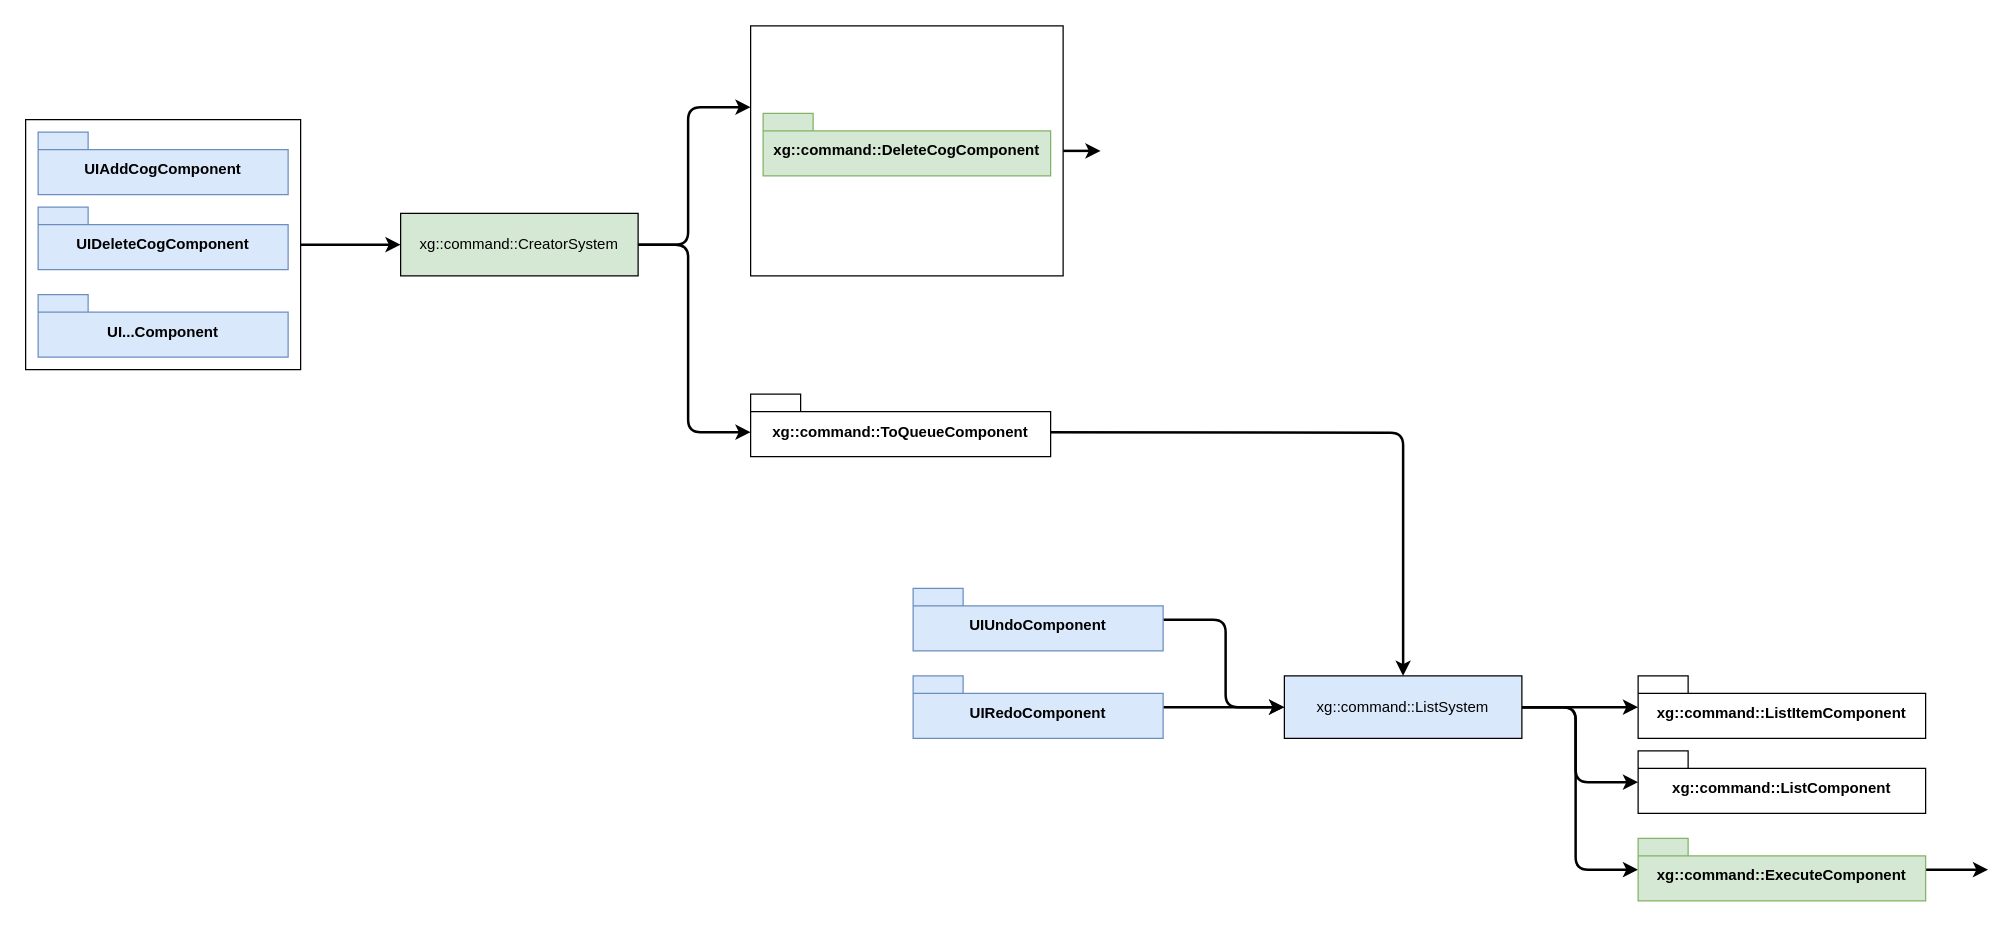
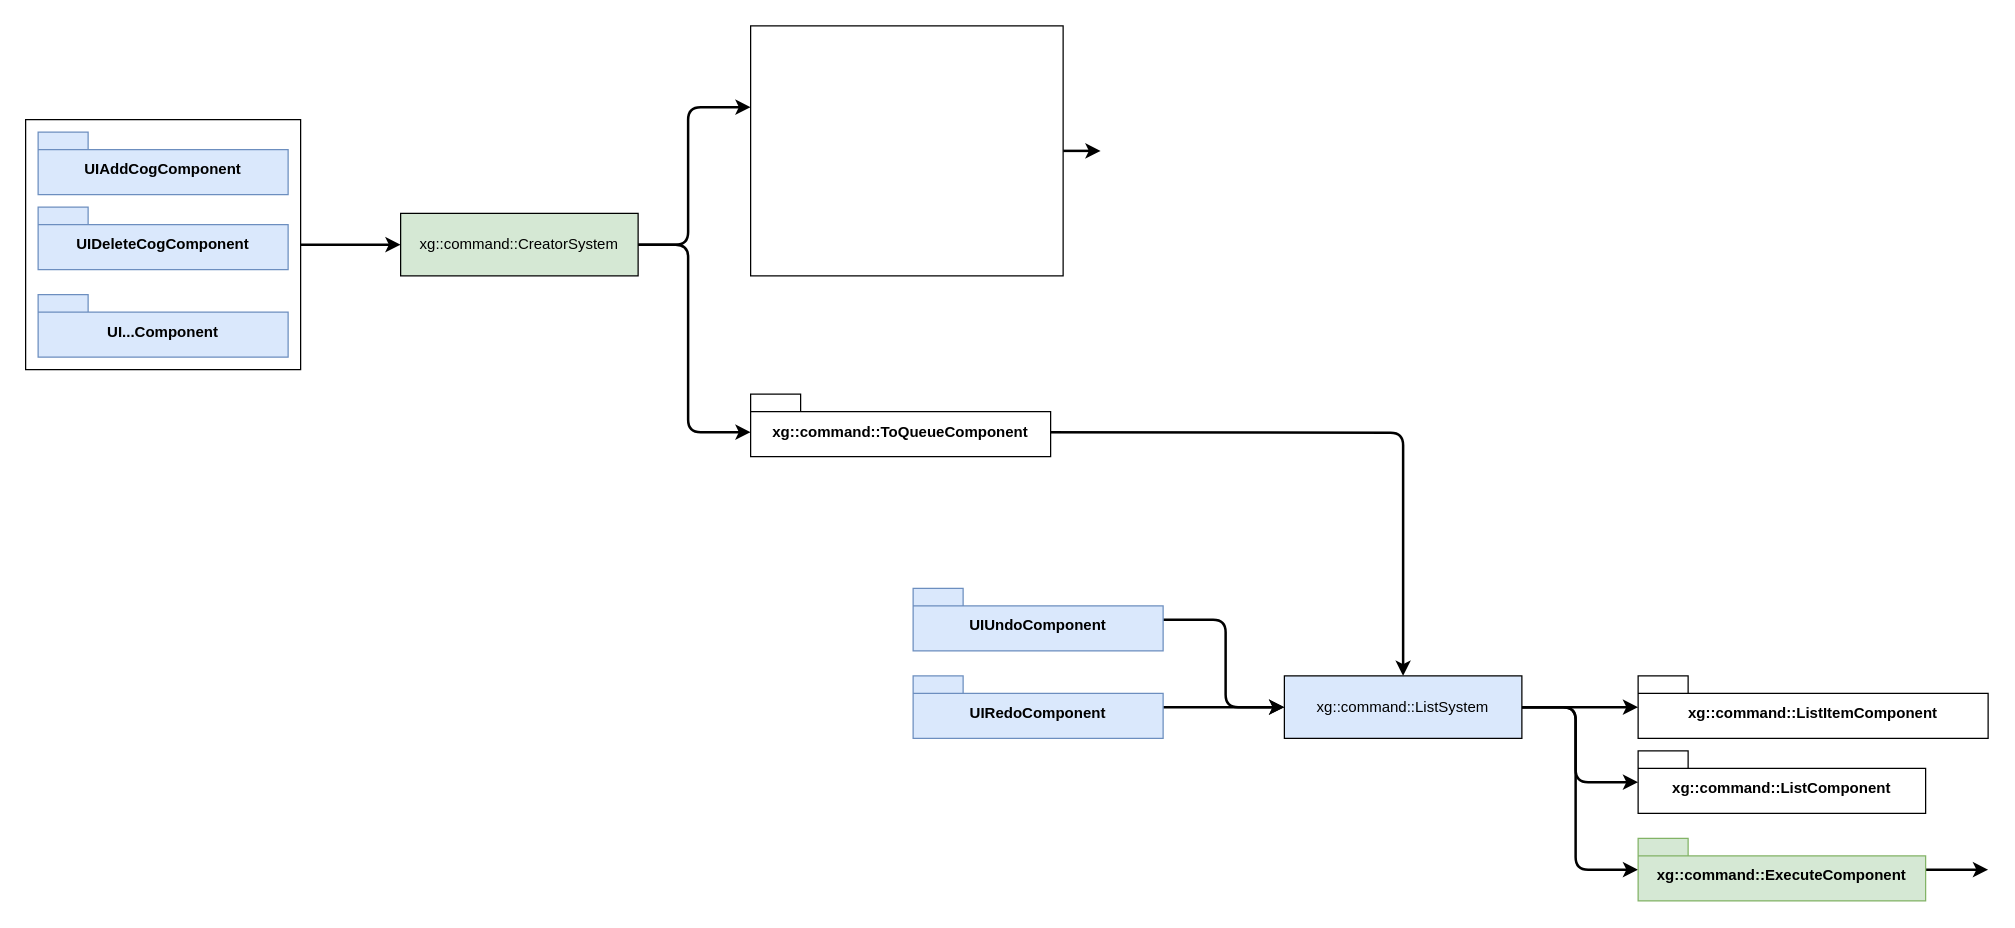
node "xg::command::DeleteCogComponent": removed
node "xg::command::ListItemComponent": size 288x63 -> 350x63
